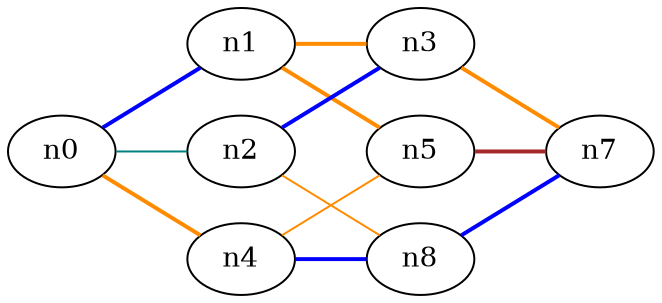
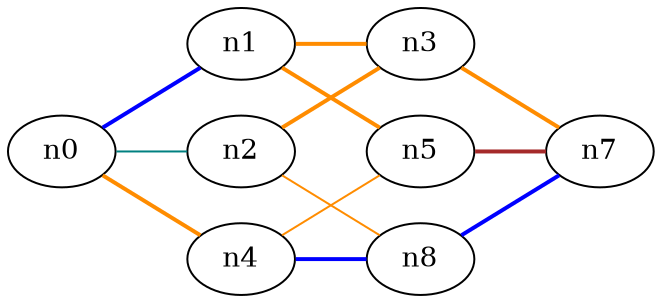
edge "n3" -- "n2": color blue -> darkorange
